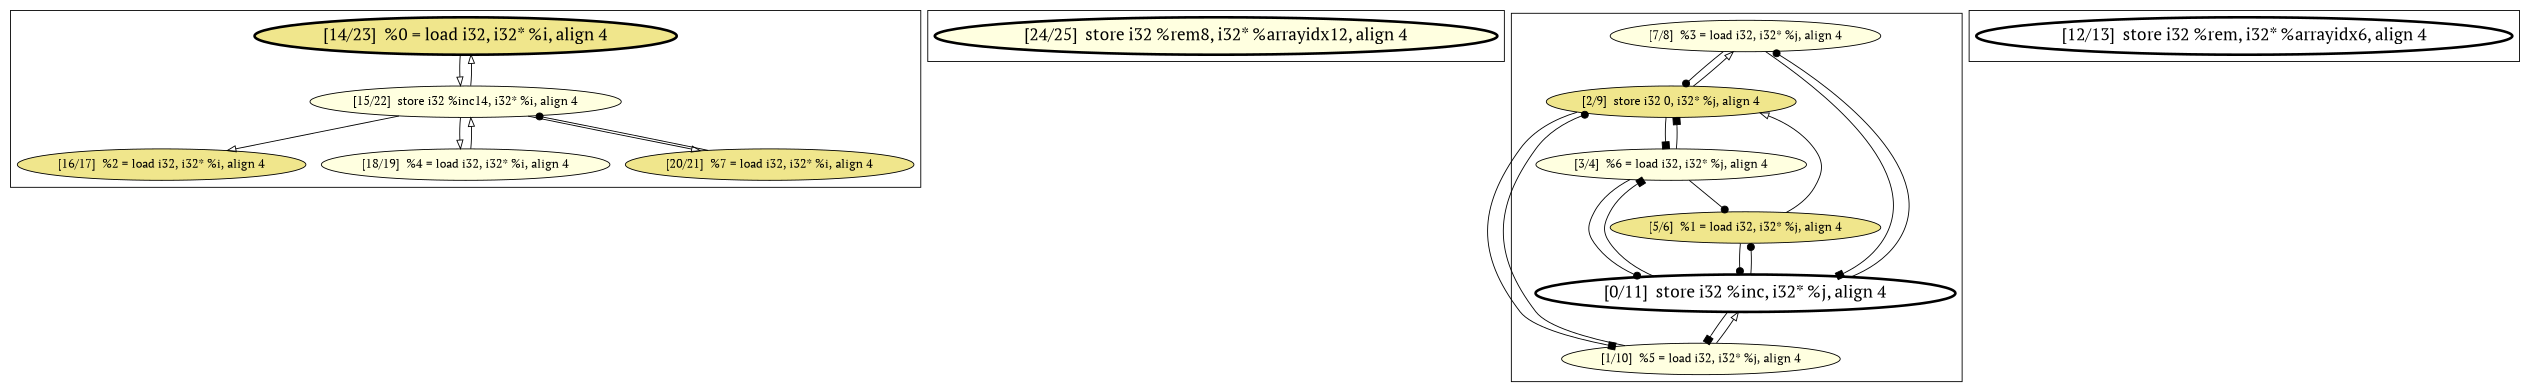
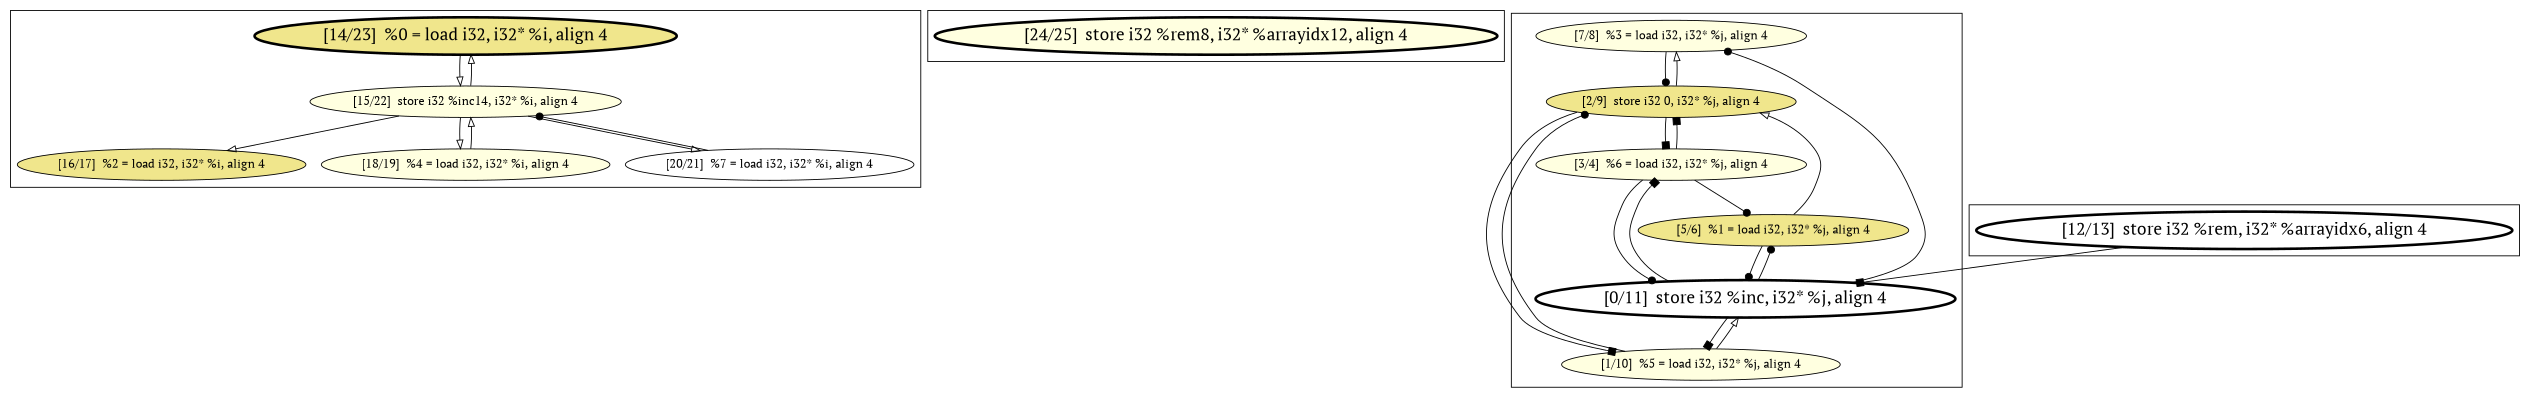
edge "[7/8]  %3 = load i32, i32* %j, align 4" -> "[0/11]  store i32 %inc, i32* %j, align 4": now "[12/13]  store i32 %rem, i32* %arrayidx6, align 4" -> "[0/11]  store i32 %inc, i32* %j, align 4"
node "[20/21]  %7 = load i32, i32* %i, align 4": fillcolor khaki -> white
